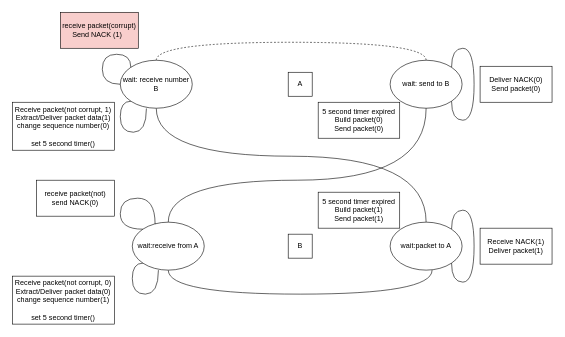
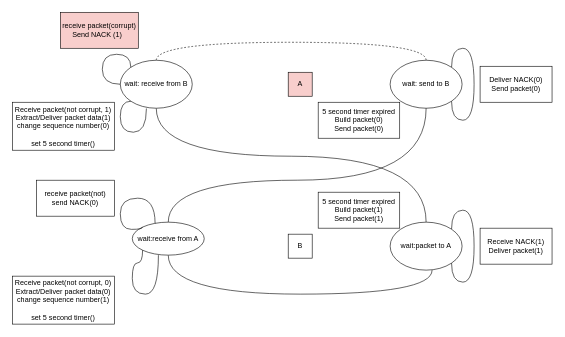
node "wait: receive number B": label "wait: receive number B" -> "wait: receive from B"
node "A": fillcolor #ffffff -> #f8cecc
node "wait:receive from A": size 72x48 -> 72x33
